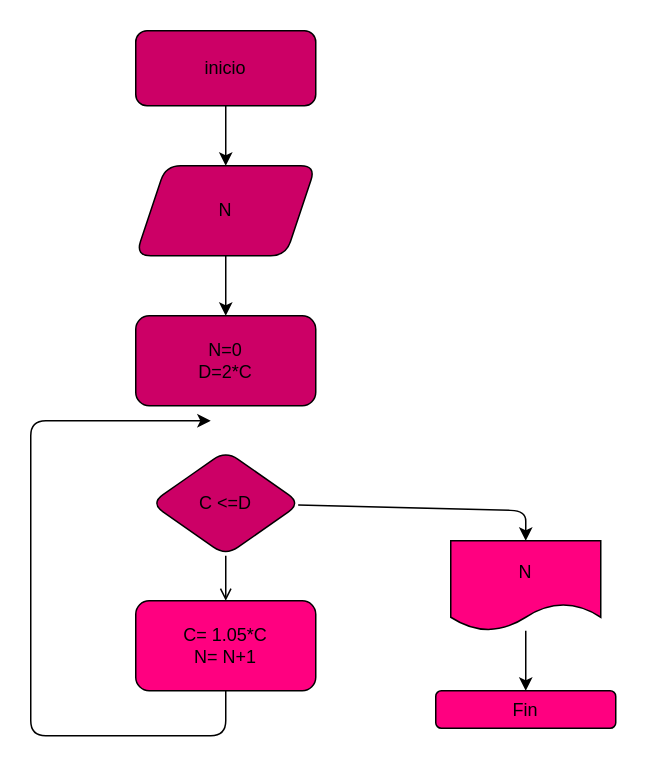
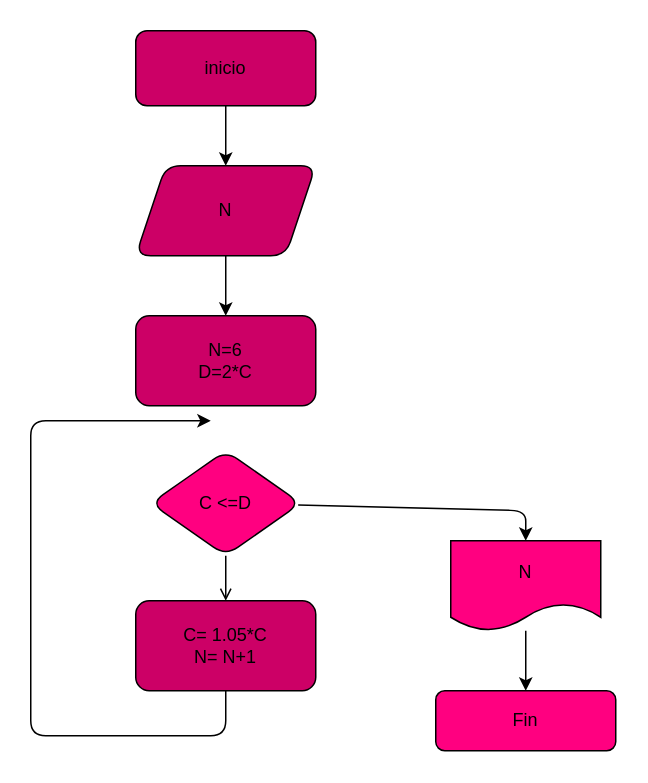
node "N=0 D=2*C": label "N=0 D=2*C" -> "N=6 D=2*C"
node "C <=D": fillcolor #cc0066 -> #ff0080
node "C= 1.05*C N= N+1": fillcolor #ff0080 -> #cc0066
node "Fin": size 180x38 -> 180x60
